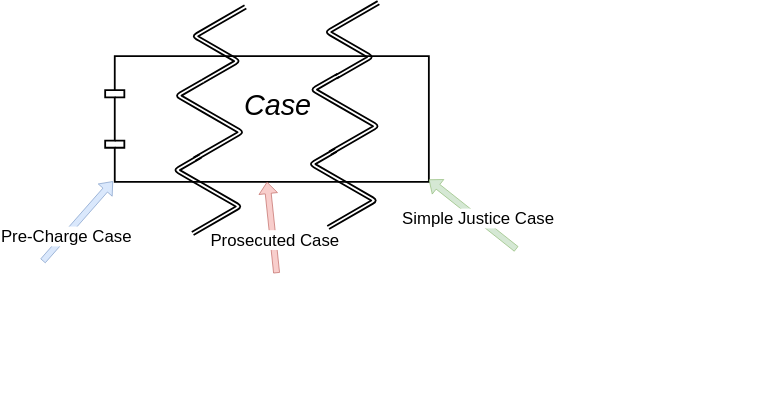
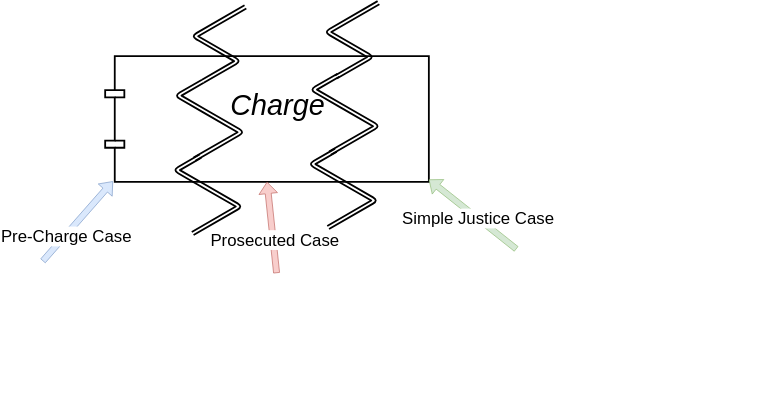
node "Case": label "Case" -> "Charge"
